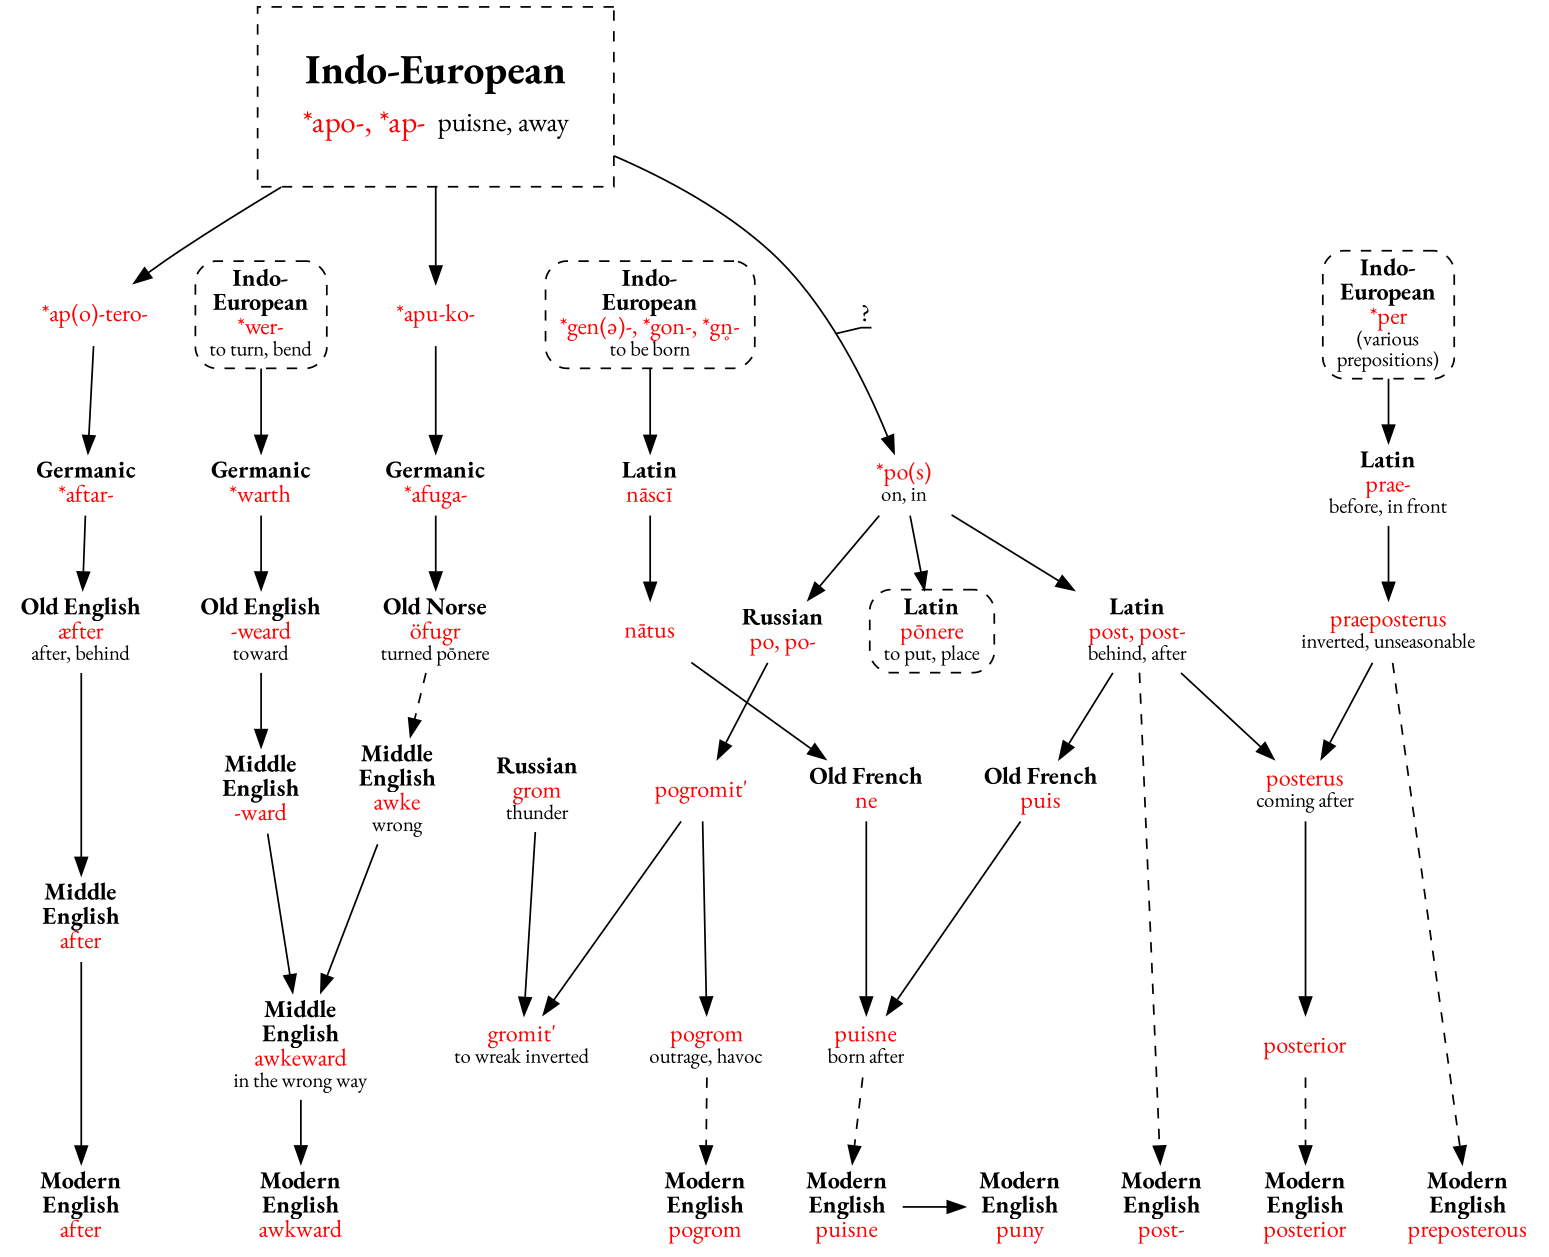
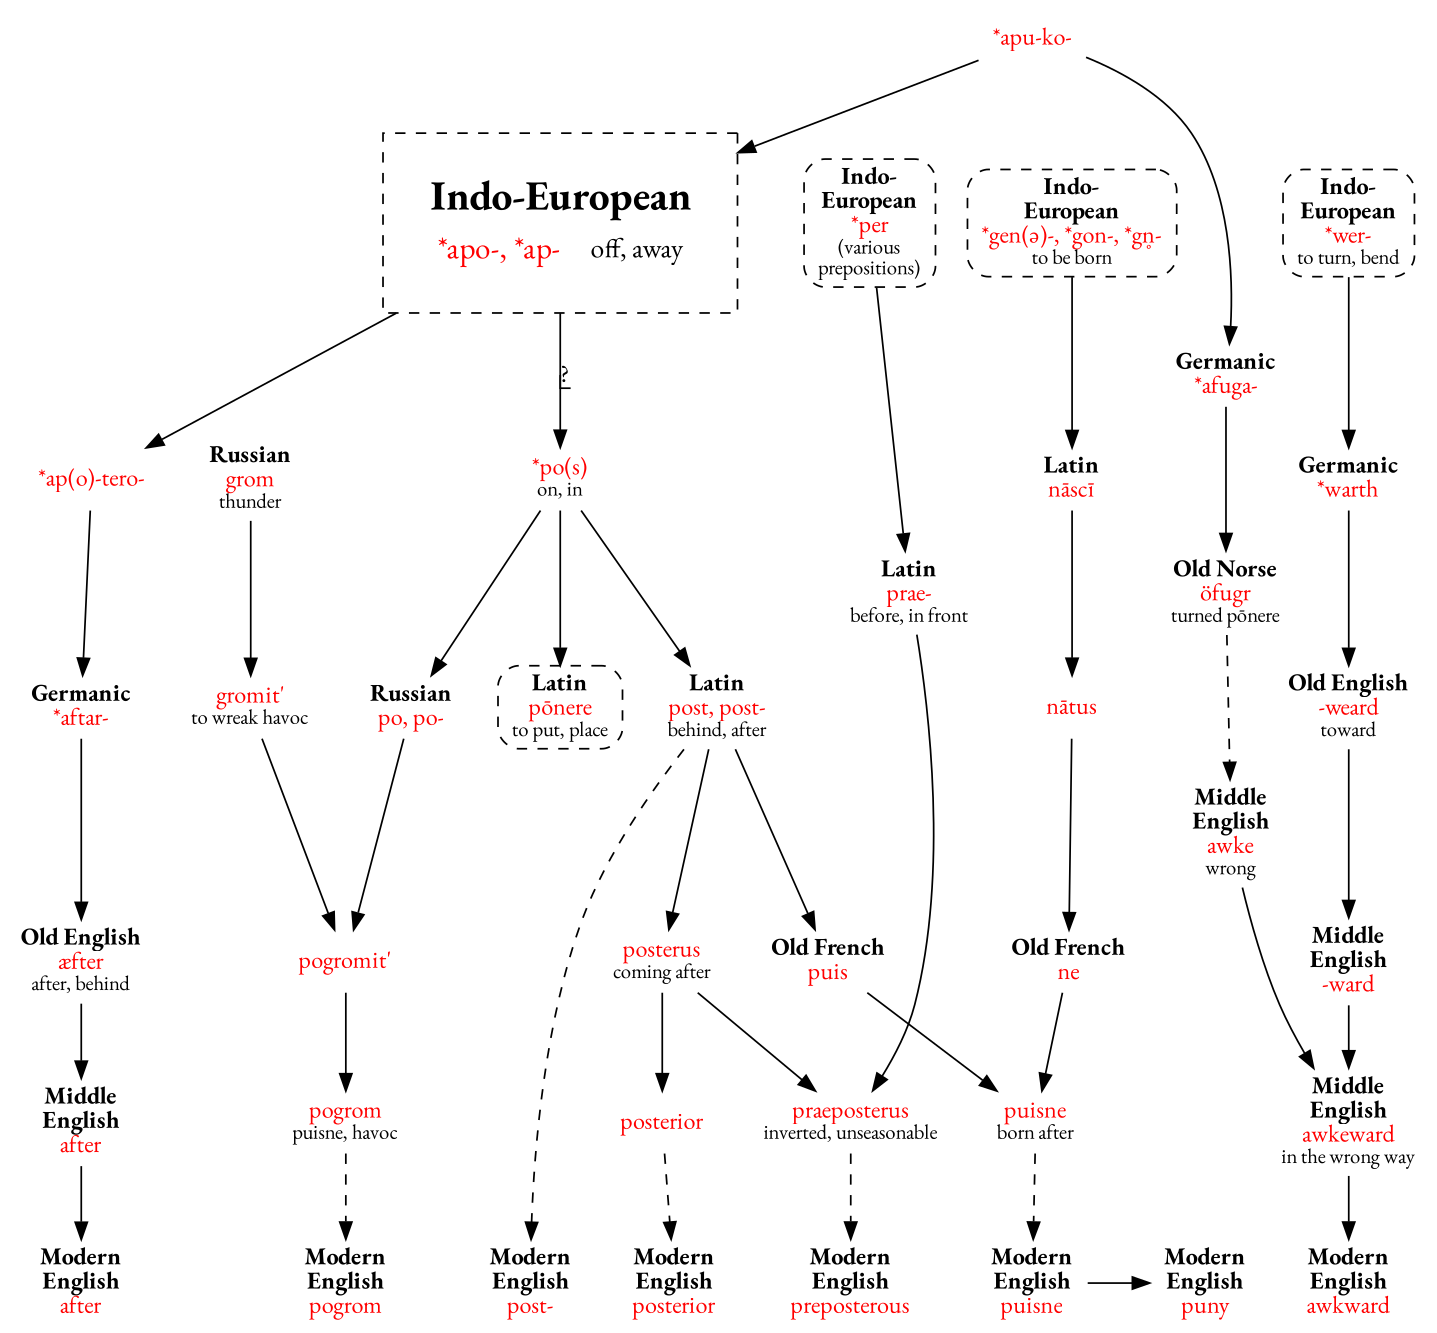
node "Indo-European": text "puisne, away" -> "off, away"
edge "Indo-European" -> "*apu-ko-": reversed
edge "praeposterus" -> "posterus": reversed
edge "pogromit'" -> "gromit'": reversed
node "gromit'": text "to wreak inverted" -> "to wreak havoc"
node "pogrom": text "outrage, havoc" -> "puisne, havoc"
